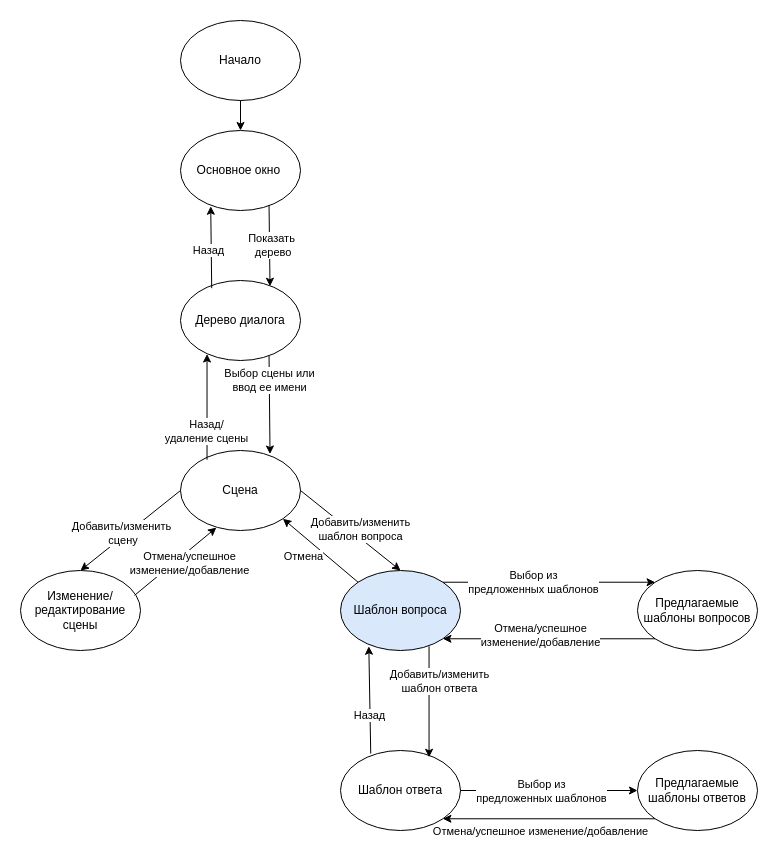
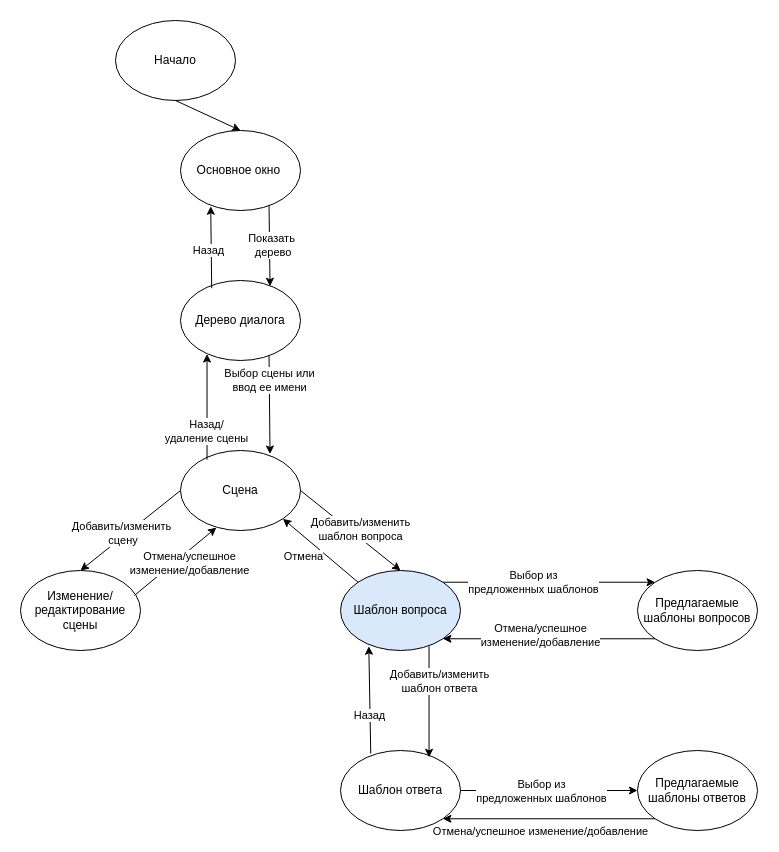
node "Начало": moved (241, 61) -> (176, 61)
